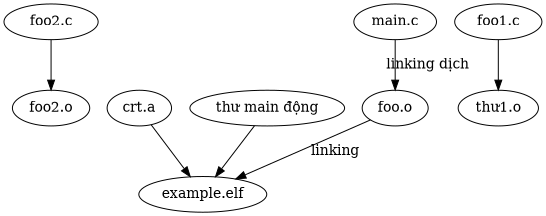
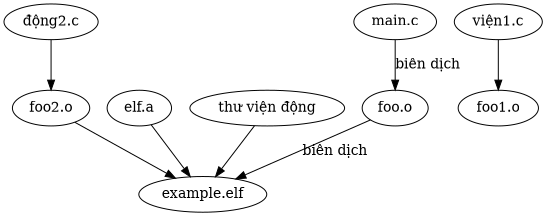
node "foo2.c": label "foo2.c" -> "động2.c"
node "foo1.c": label "foo1.c" -> "viện1.c"
edge "main.c" -> "foo.o": label "linking dịch" -> "biên dịch"
node "crt.a": label "crt.a" -> "elf.a"
node "thư main động": label "thư main động" -> "thư viện động"
node "thư1.o": label "thư1.o" -> "foo1.o"
edge "foo2.o" -> "example.elf": added
edge "foo.o" -> "example.elf": label "linking" -> "biên dịch"
